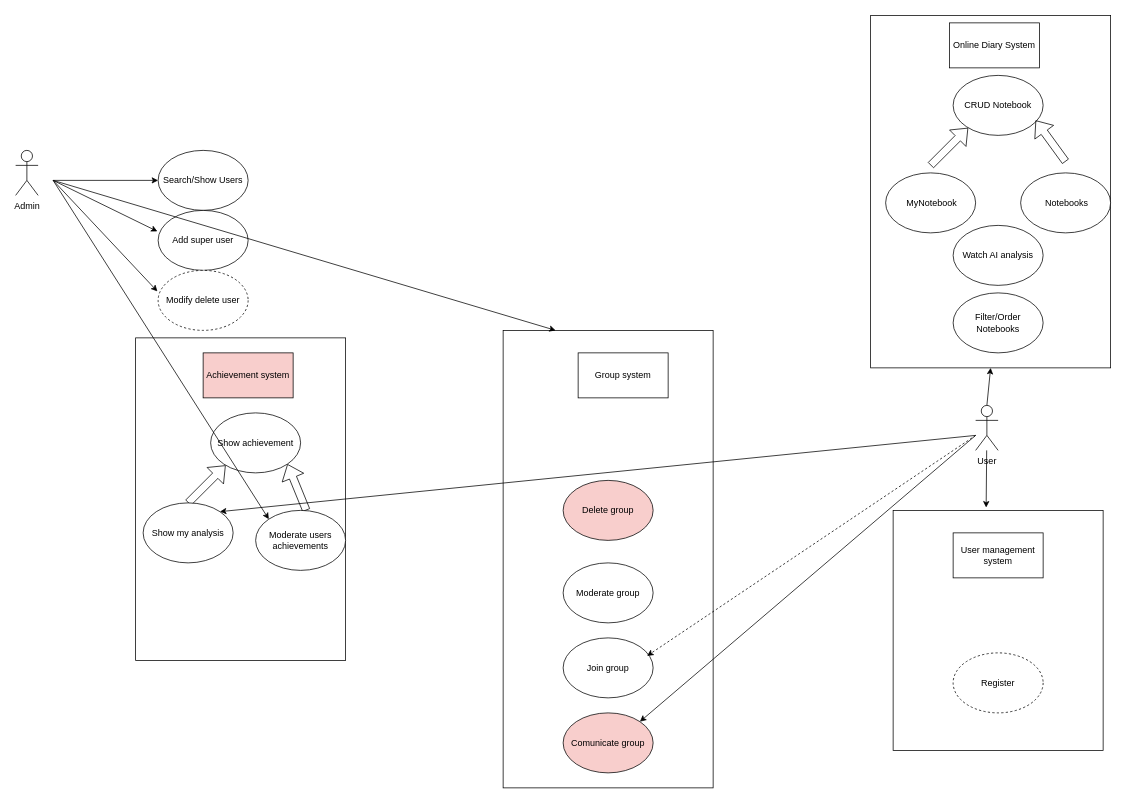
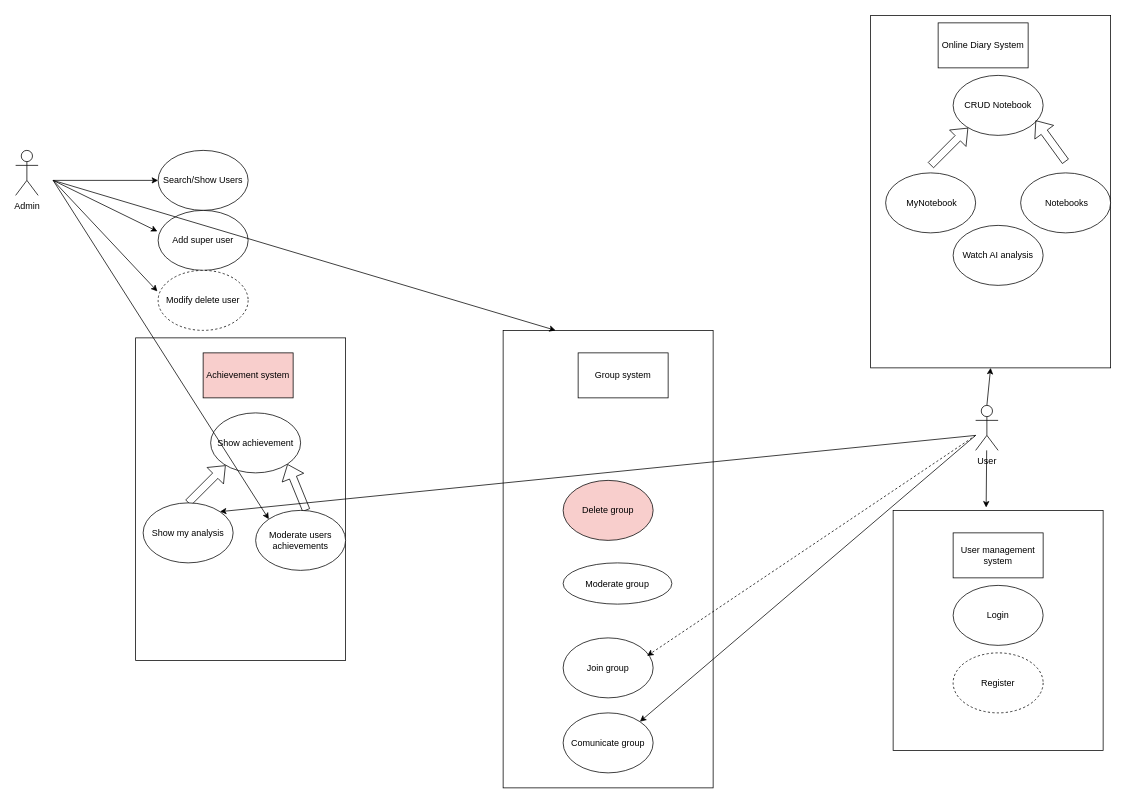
node "Online Diary System": moved (994, 45) -> (983, 45)
node "Filter/Order Notebooks": removed
node "Moderate group": size 90x60 -> 109x41
node "Login": added
node "Comunicate group": fillcolor #f8cecc -> #ffffff
